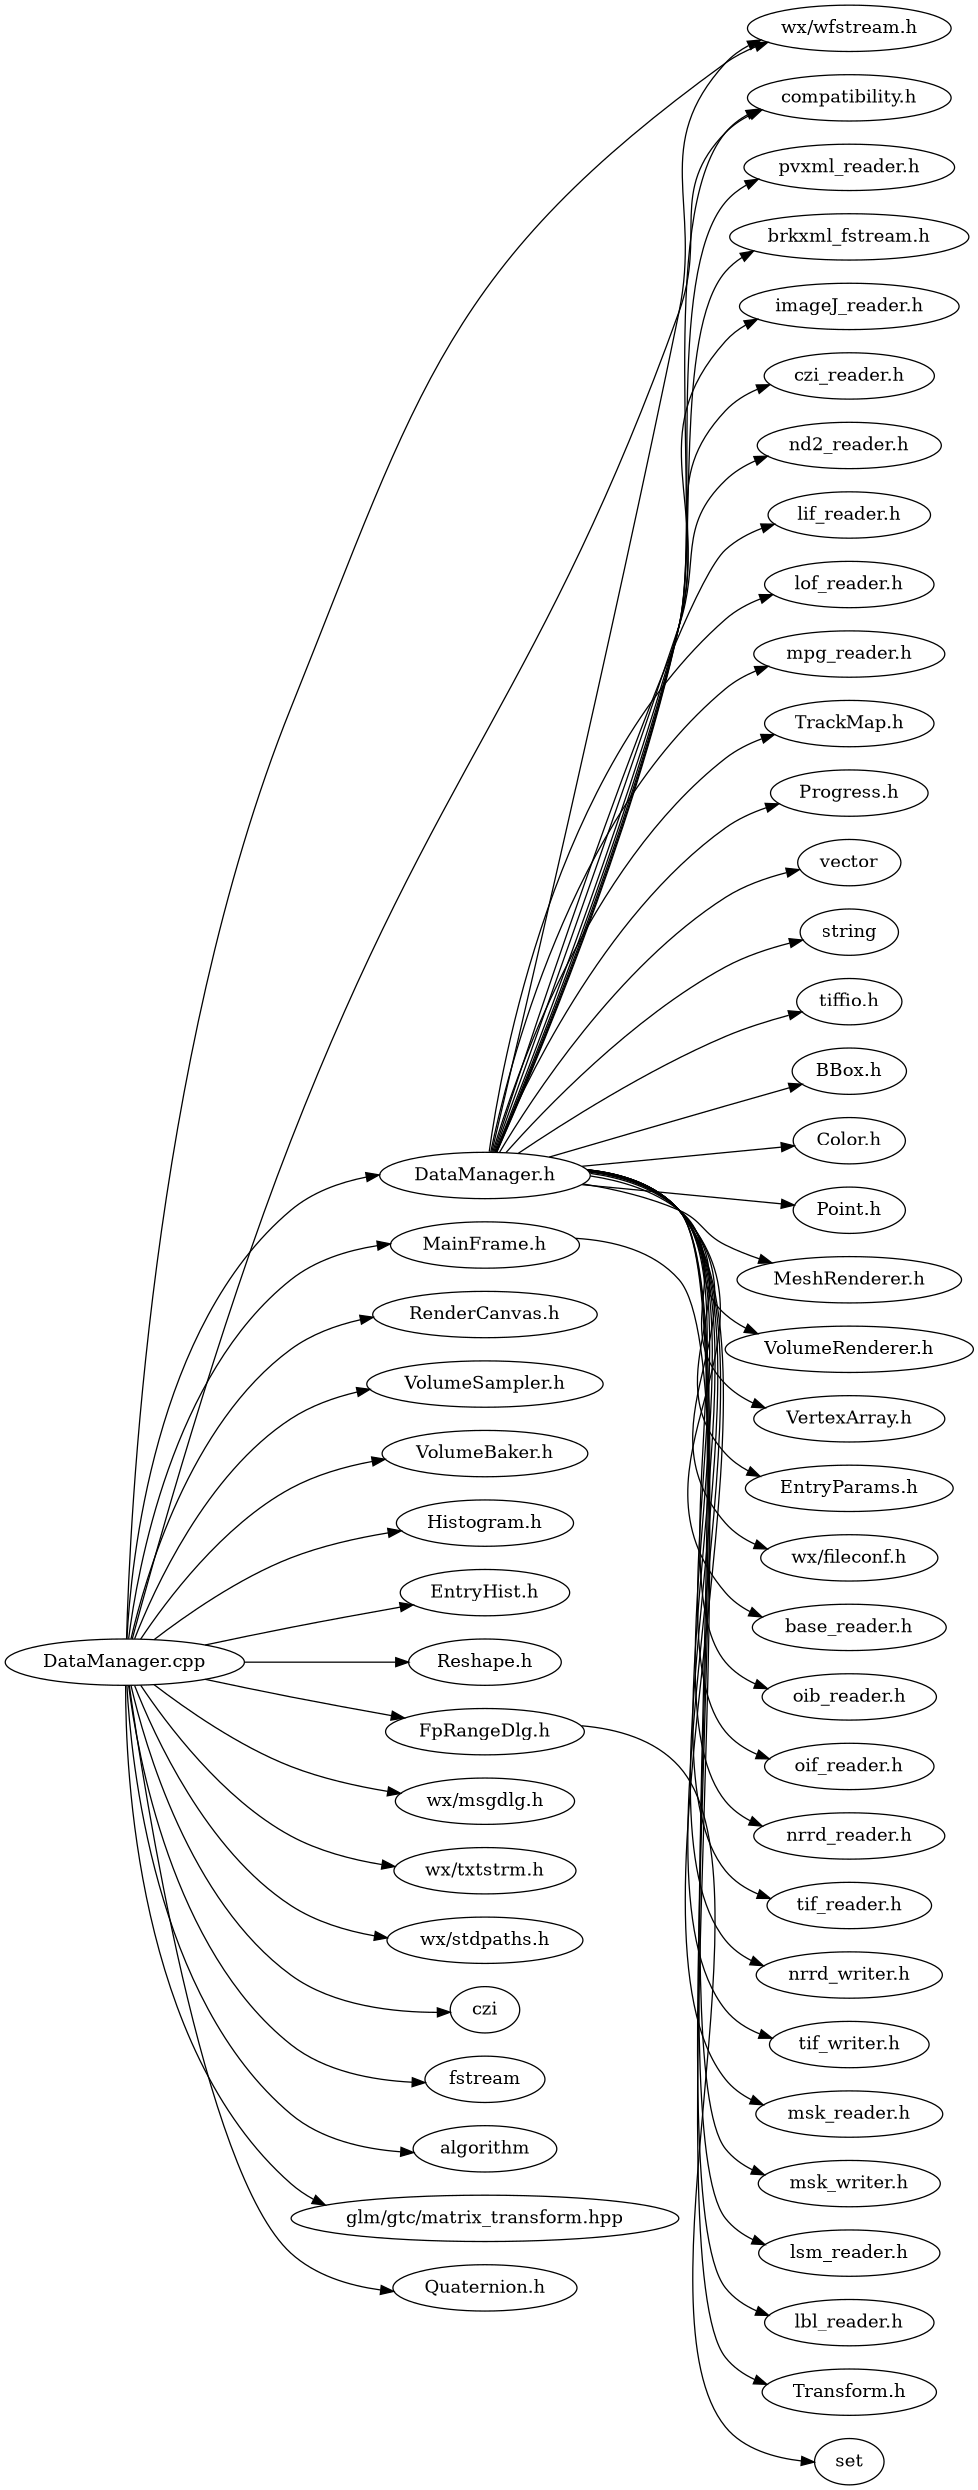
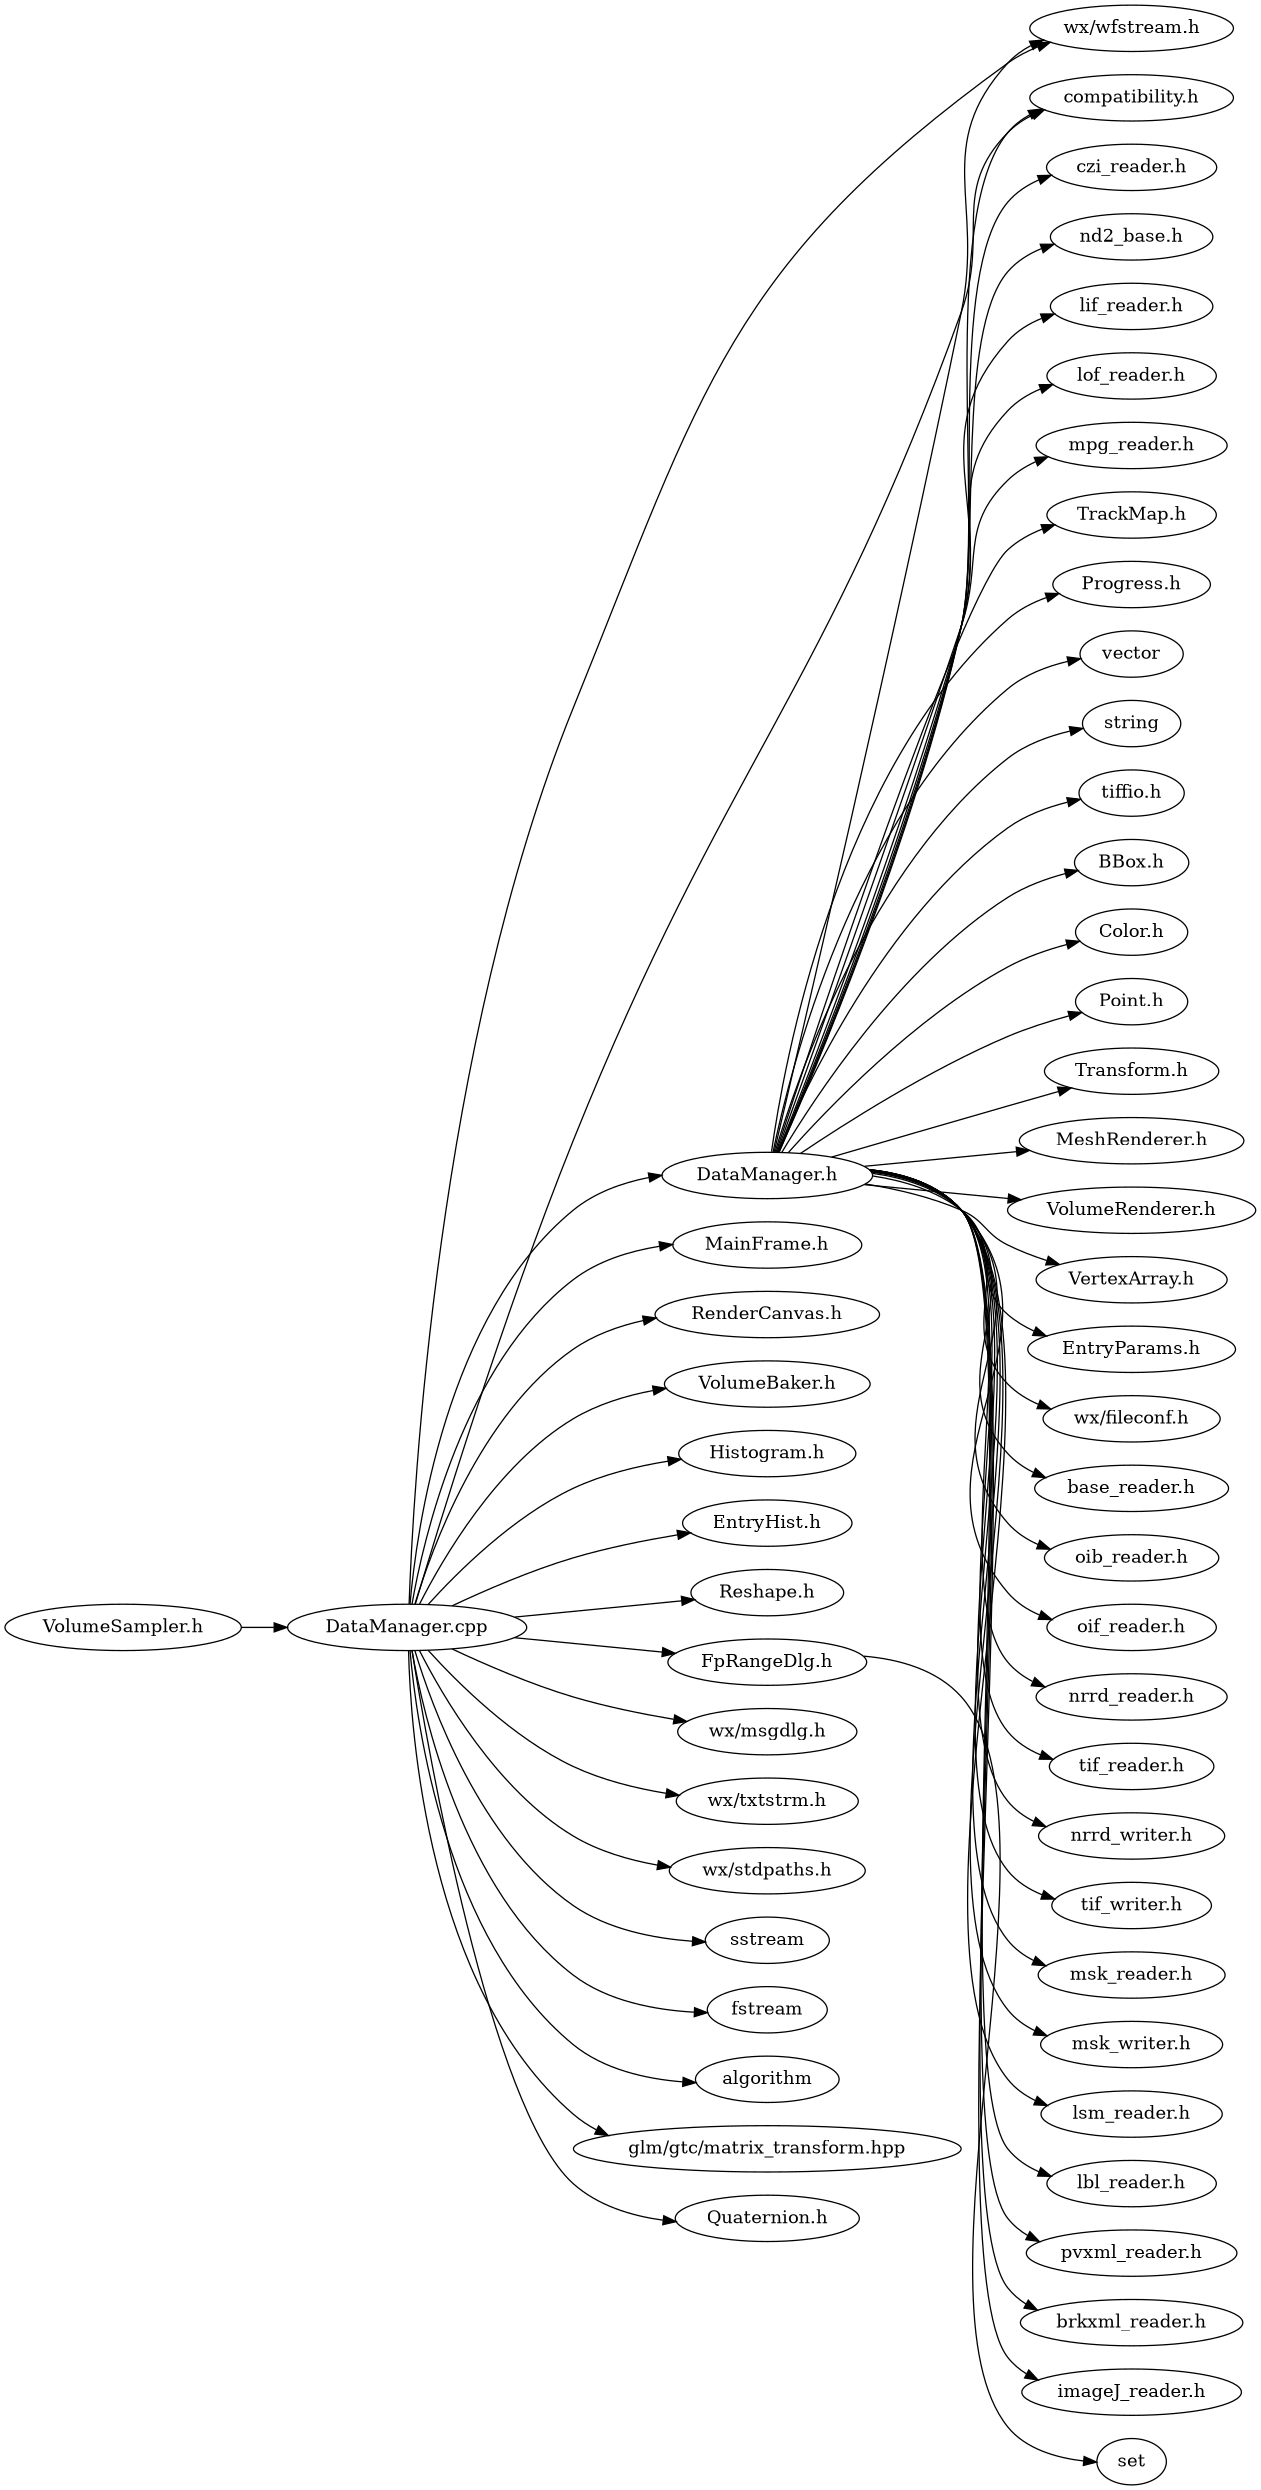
node "brkxml_fstream.h": label "brkxml_fstream.h" -> "brkxml_reader.h"
node "nd2_reader.h": label "nd2_reader.h" -> "nd2_base.h"
edge "DataManager.cpp" -> "VolumeSampler.h": reversed
edge "MainFrame.h" -> "Transform.h": now "DataManager.h" -> "Transform.h"
node "czi": label "czi" -> "sstream"
